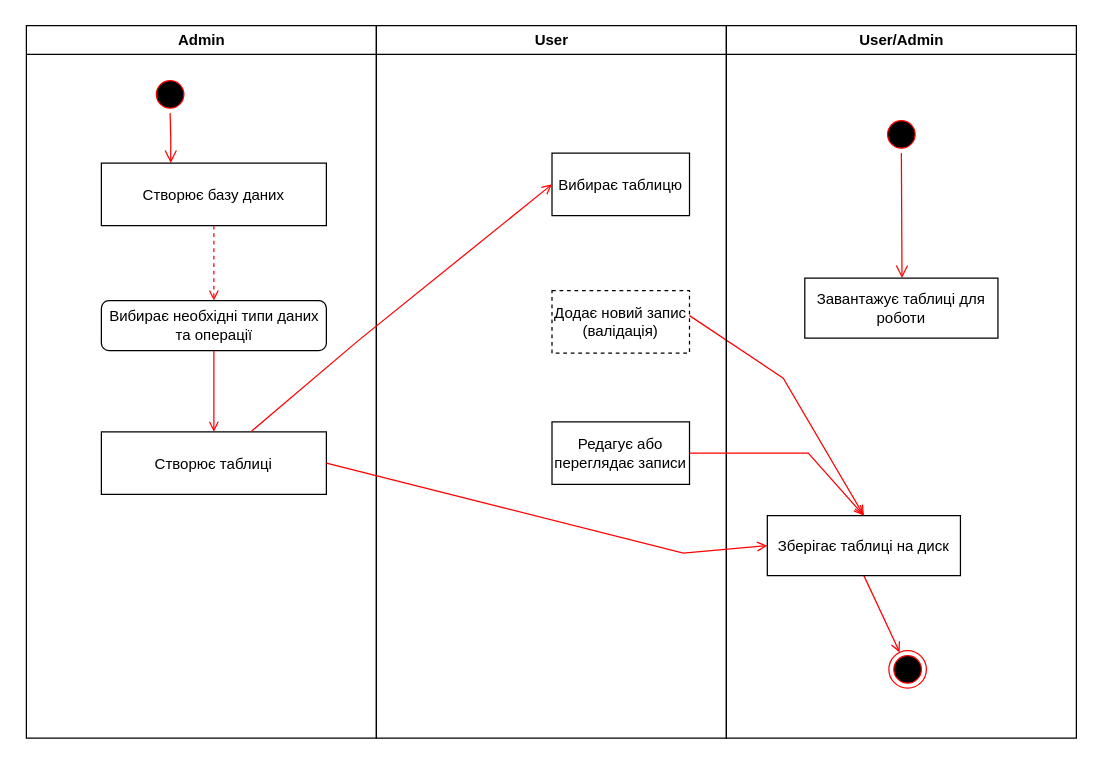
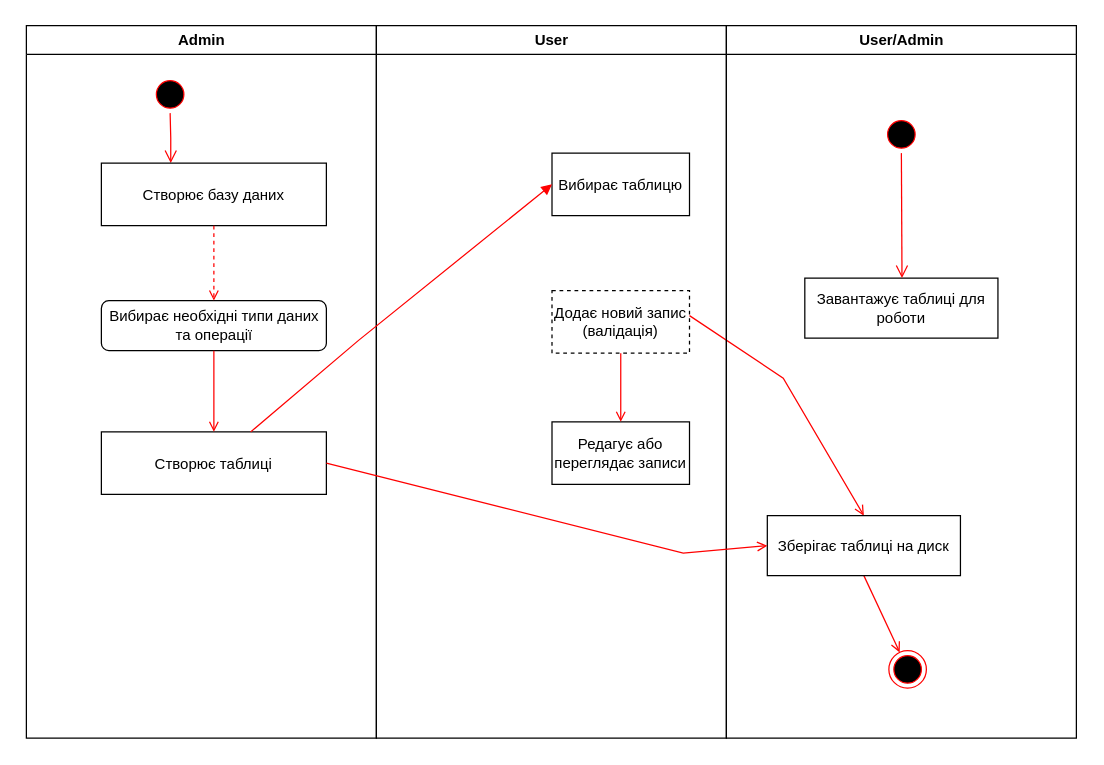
edge "Створює таблиці" -> "Вибирає таблицю": arrowhead open -> block
edge "Додає новий запис (валідація)" -> "Редагує або переглядає записи": added
edge "Редагує або переглядає записи" -> "Зберігає таблиці на диск": removed
